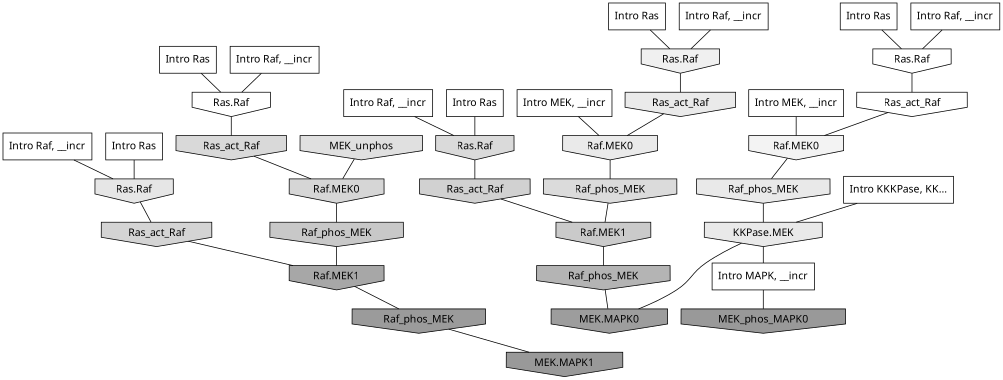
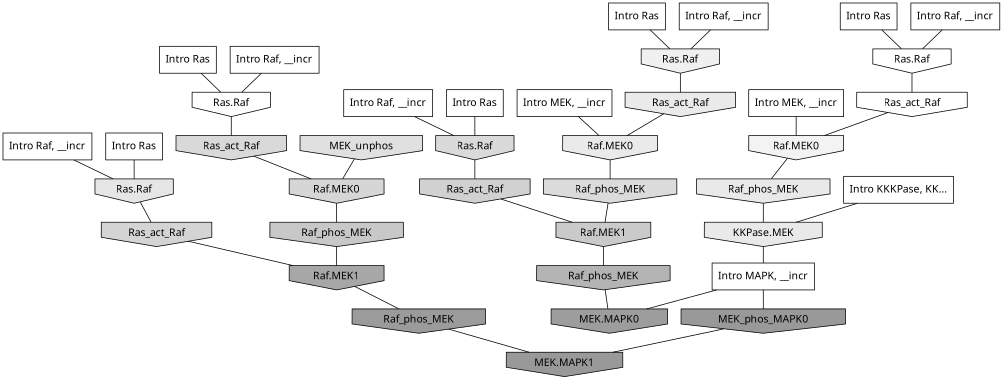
edge "KKPase.MEK" -- "MEK.MAPK0": now "Intro MAPK, __incr" -- "MEK.MAPK0"
edge "MEK_phos_MAPK0" -- "MEK.MAPK1": added
